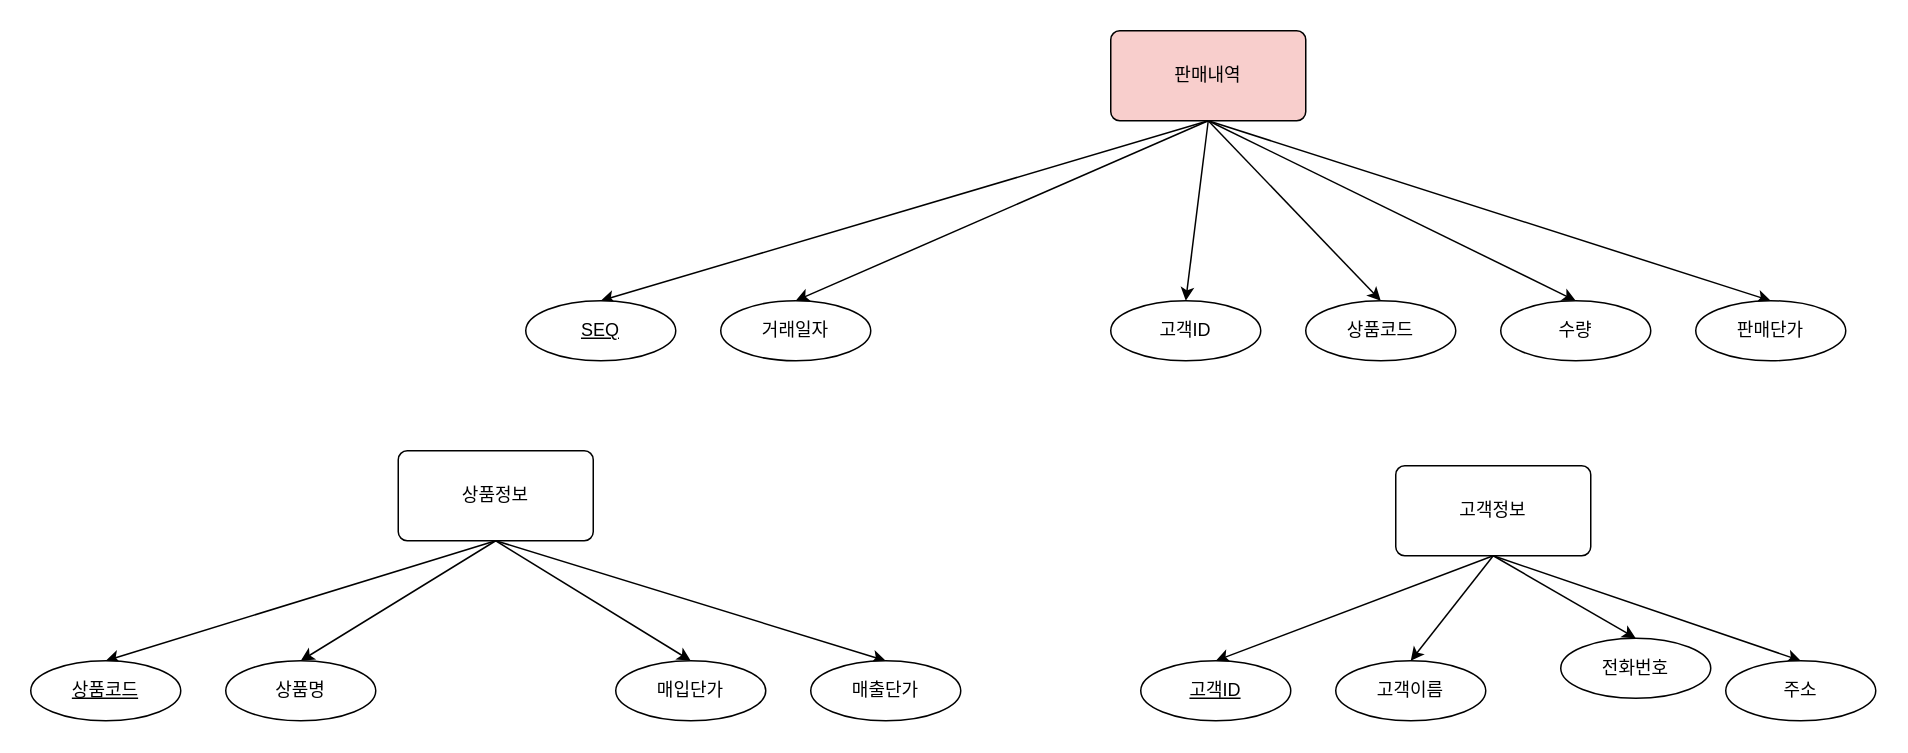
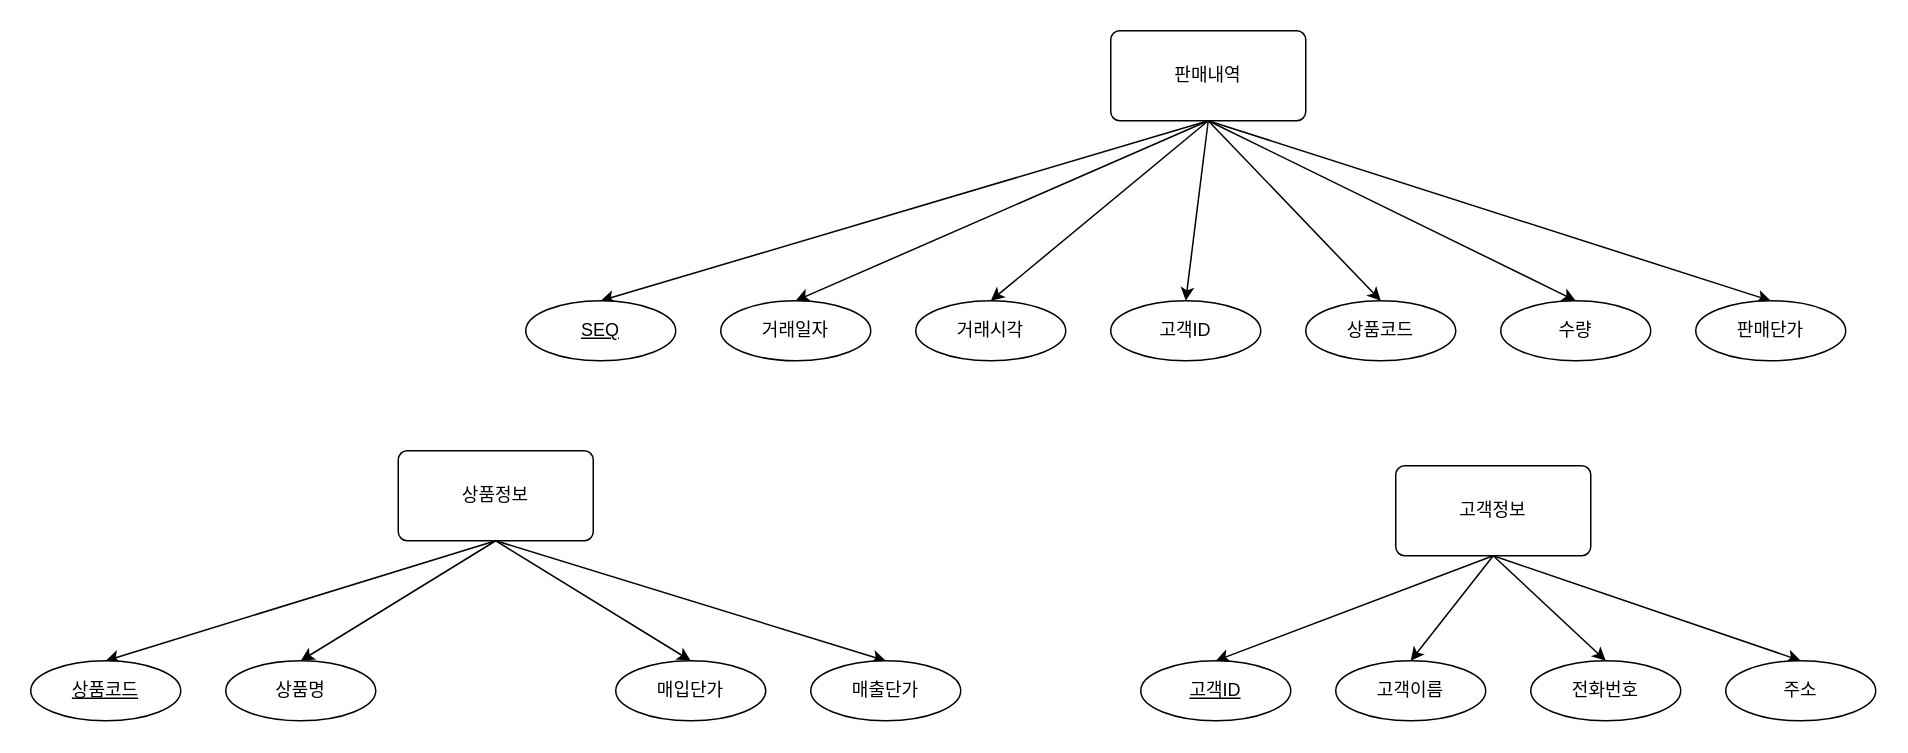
node "판매내역": fillcolor #f8cecc -> #ffffff
edge "판매내역" -> "거래시각": added
node "거래시각": added
node "전화번호": moved (1636, 668) -> (1606, 691)
